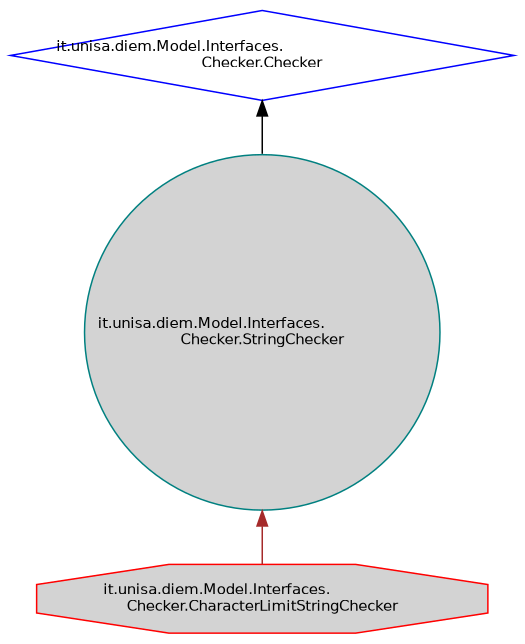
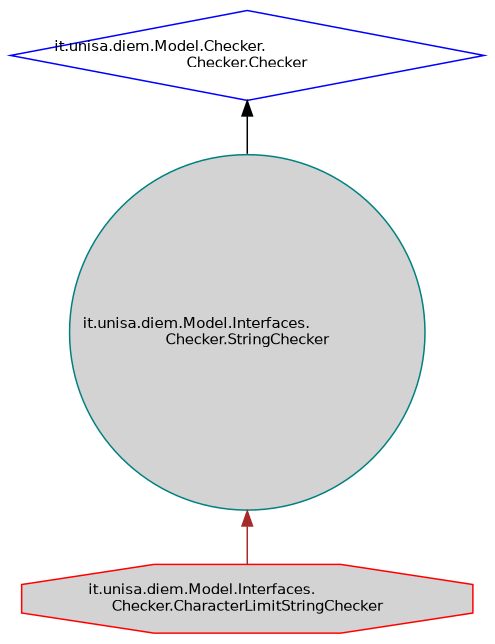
node "it.unisa.diem.Model.Interfaces. Checker.Checker": label "it.unisa.diem.Model.Interfaces. Checker.Checker" -> "it.unisa.diem.Model.Checker. Checker.Checker"
